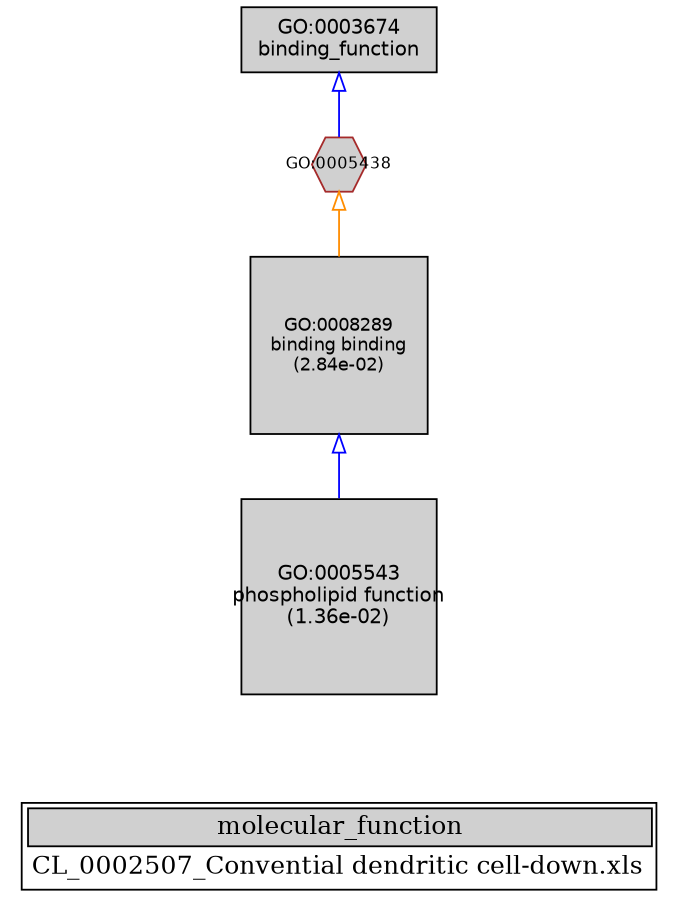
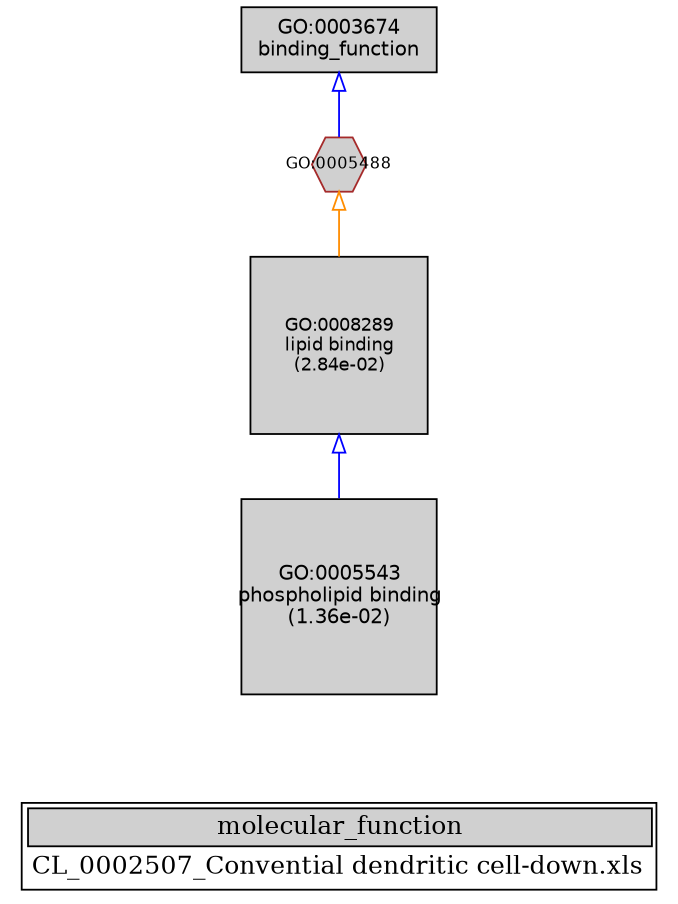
node "GO:0005438": label "GO:0005438" -> "GO:0005488"
node "GO:0008289": text "binding binding" -> "lipid binding"
node "GO:0005543": text "phospholipid function" -> "phospholipid binding"
